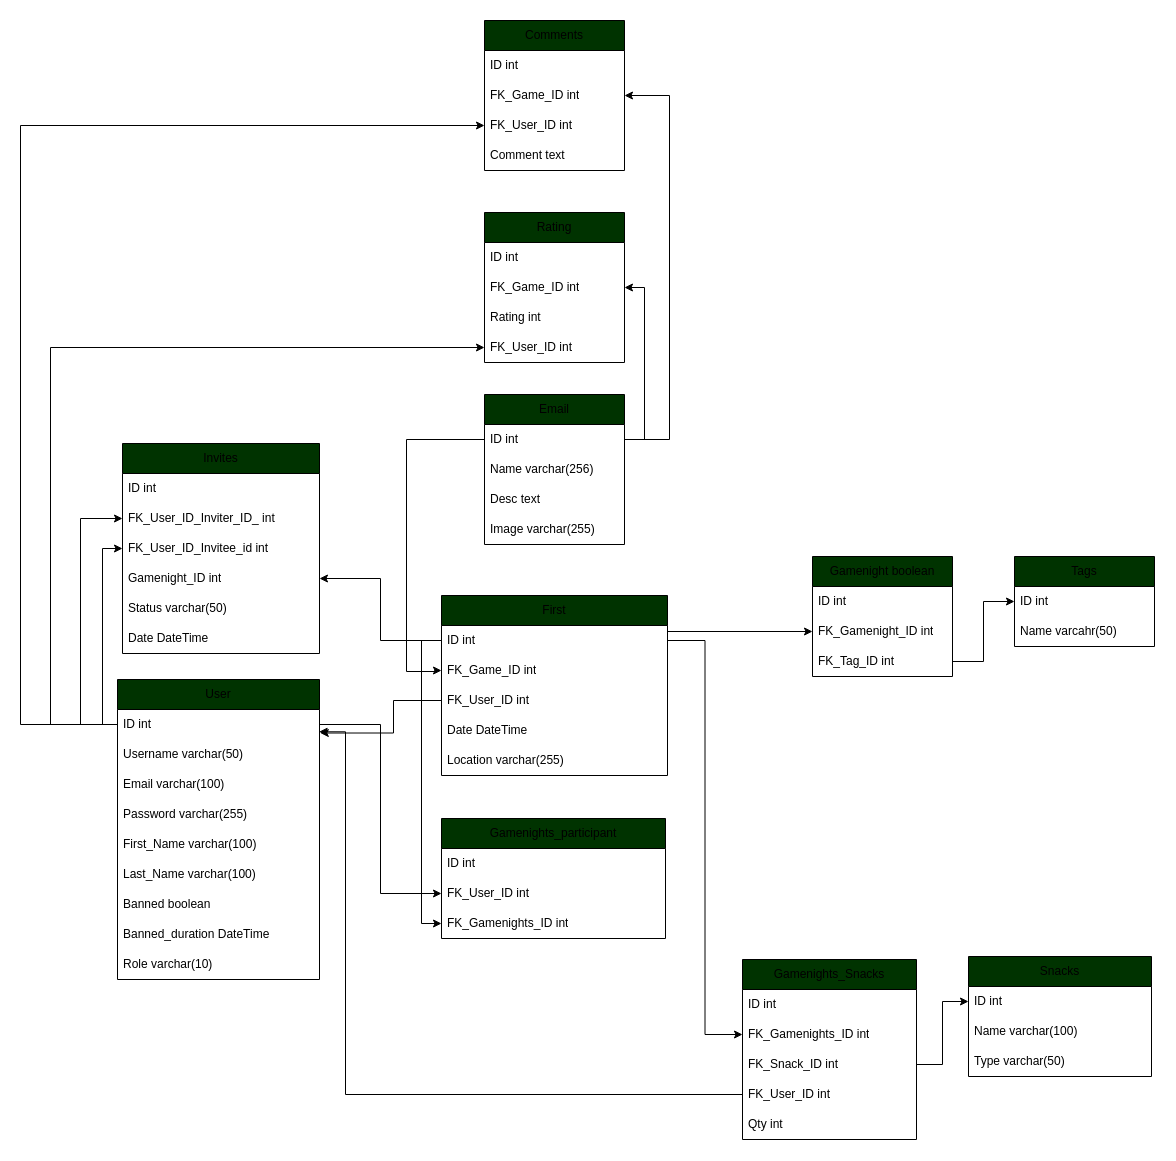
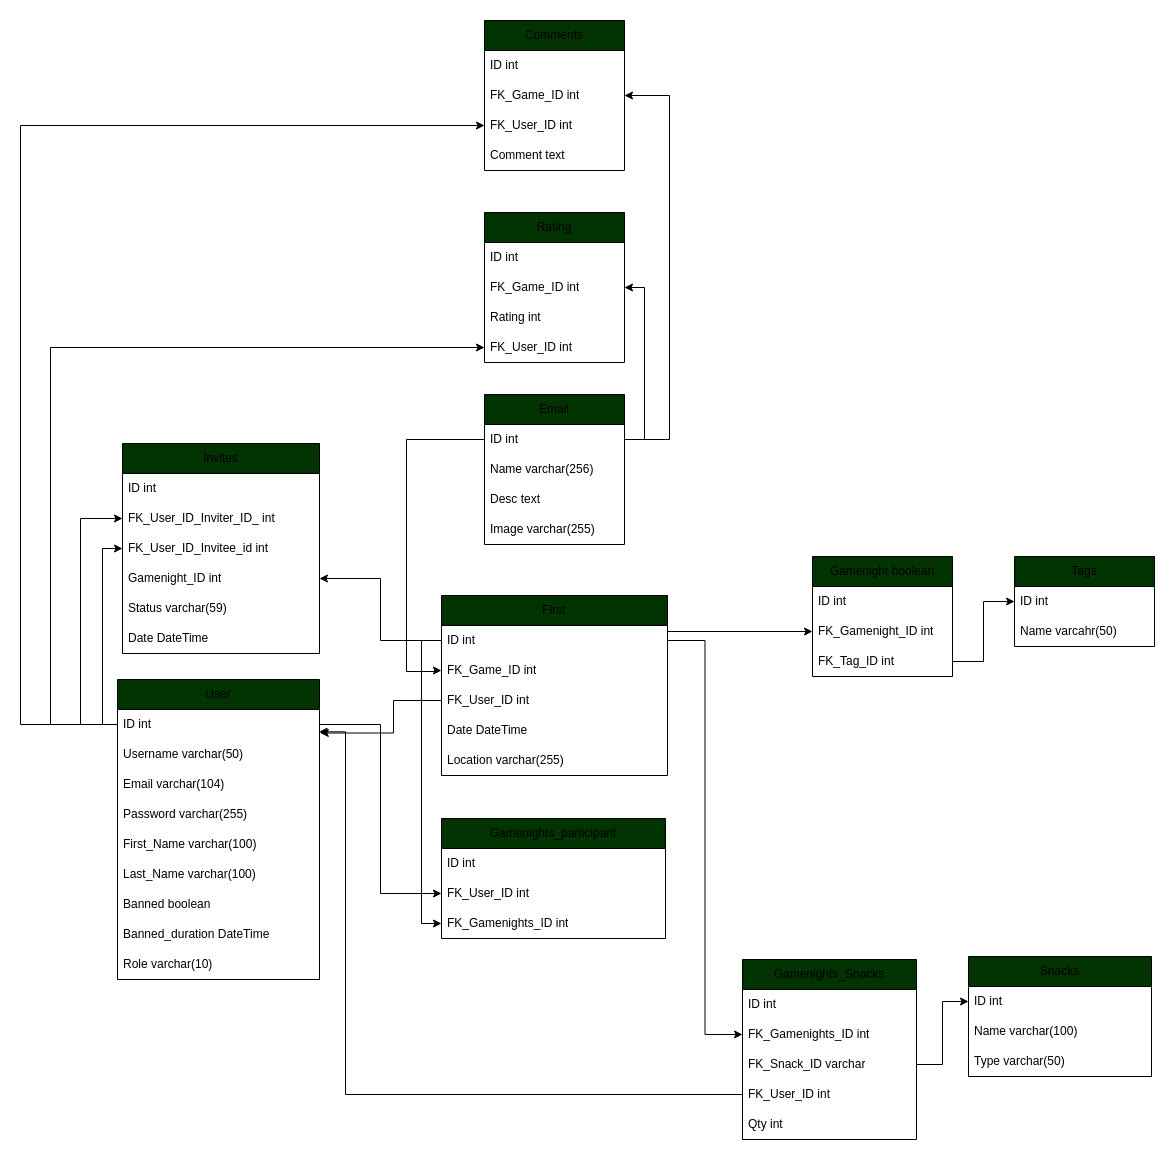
node "Status varchar(50)": label "Status varchar(50)" -> "Status varchar(59)"
node "Email varchar(100)": label "Email varchar(100)" -> "Email varchar(104)"
node "FK_Snack_ID int": label "FK_Snack_ID int" -> "FK_Snack_ID varchar"
